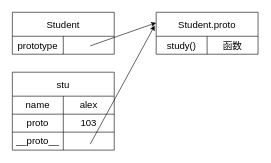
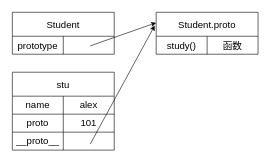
node "103": label "103" -> "101"
